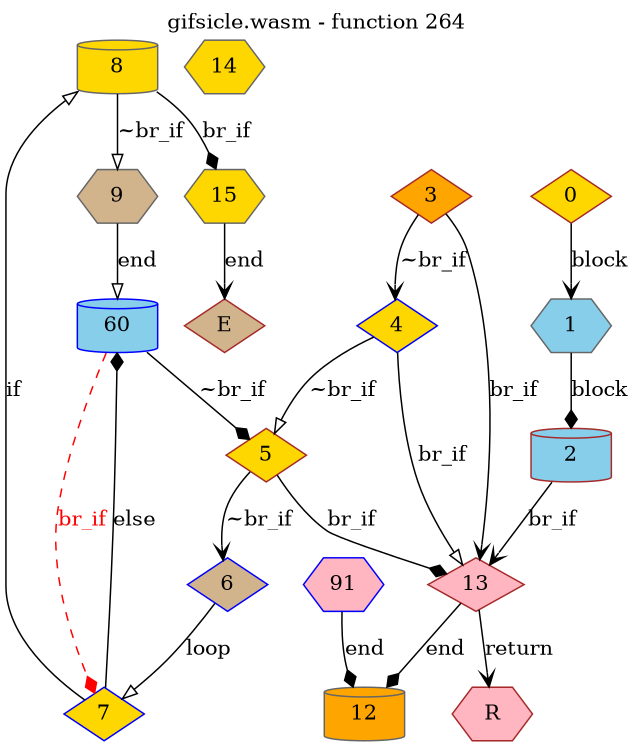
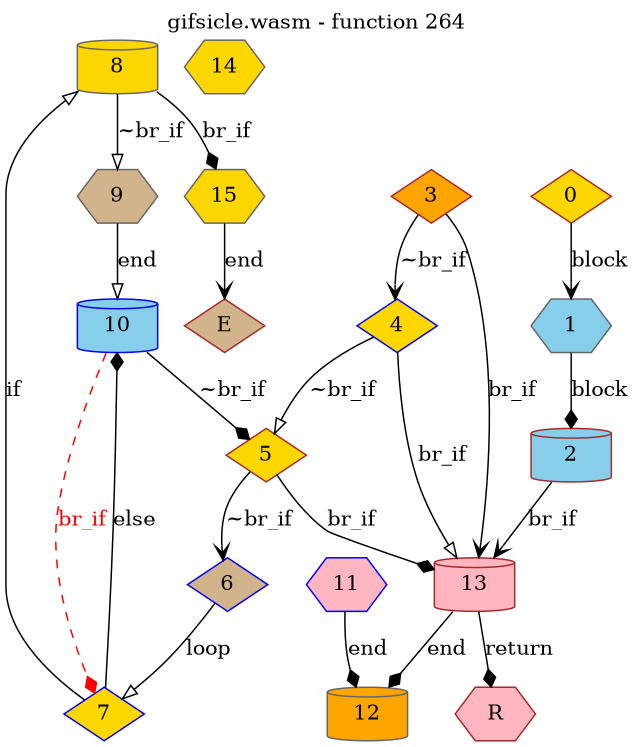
node "60": label "60" -> "10"
node "91": label "91" -> "11"
node "13": shape diamond -> cylinder
edge "13" -> "R": arrowhead vee -> diamond
